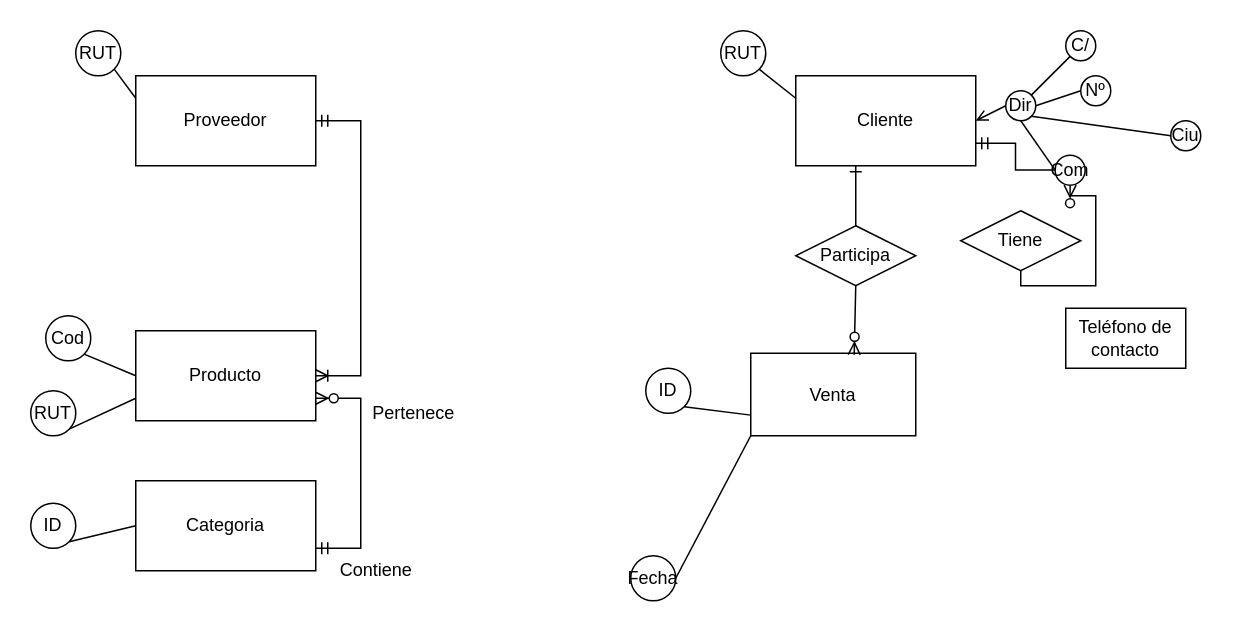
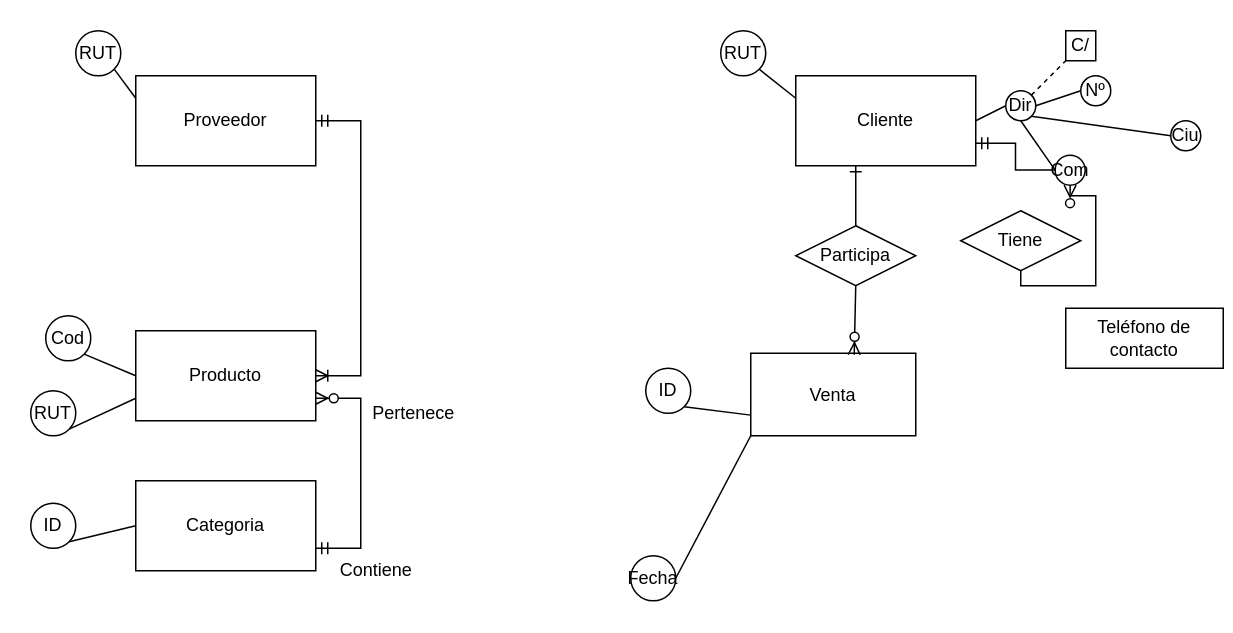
node "C/": shape ellipse -> rectangle
edge "C/" -- "Dir": style solid -> dashed
edge "Dir" -> "Cliente": arrowhead open -> none
node "Teléfono de contacto": size 120x60 -> 158x60
